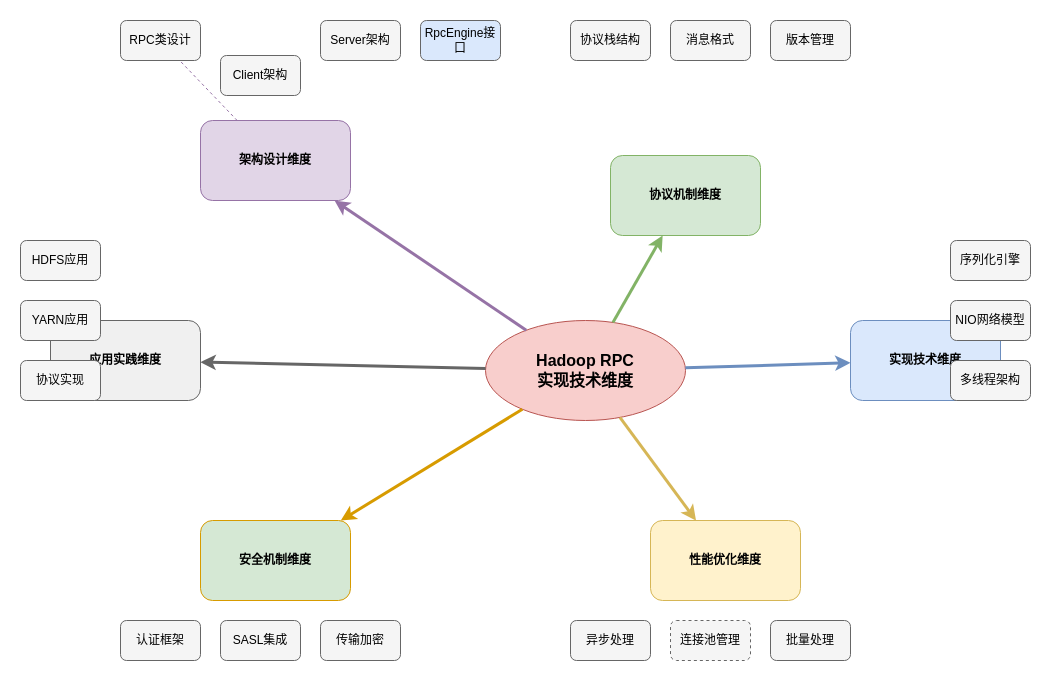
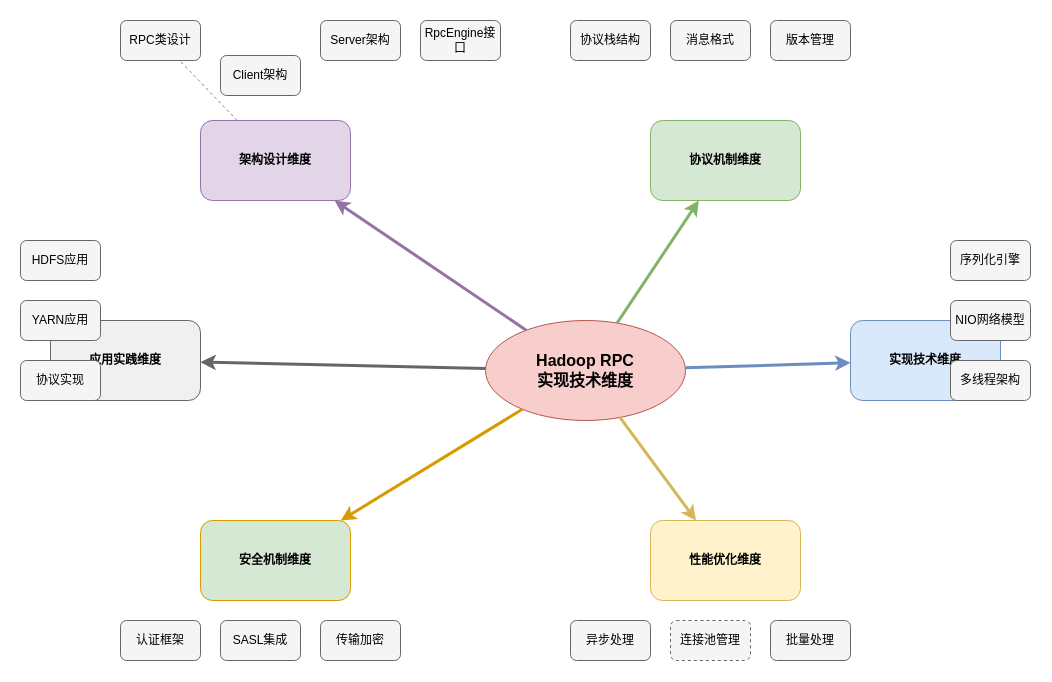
node "RpcEngine接口": fillcolor #dae8fc -> #f5f5f5
node "协议机制维度": moved (686, 196) -> (726, 161)
